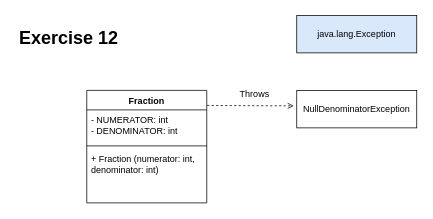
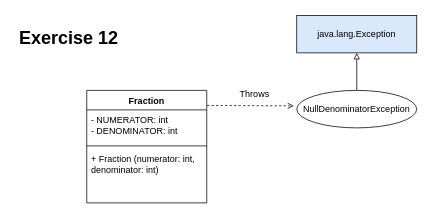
edge "NullDenominatorException" -> "java.lang.Exception": added
node "NullDenominatorException": shape rectangle -> ellipse
